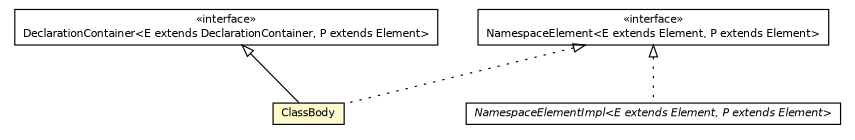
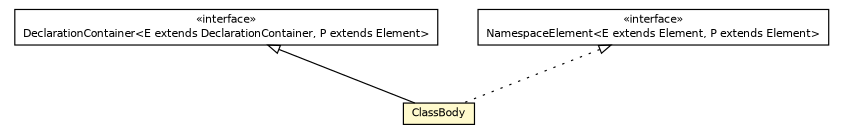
node "NamespaceElementImpl<E extends Element, P extends Element>": removed
